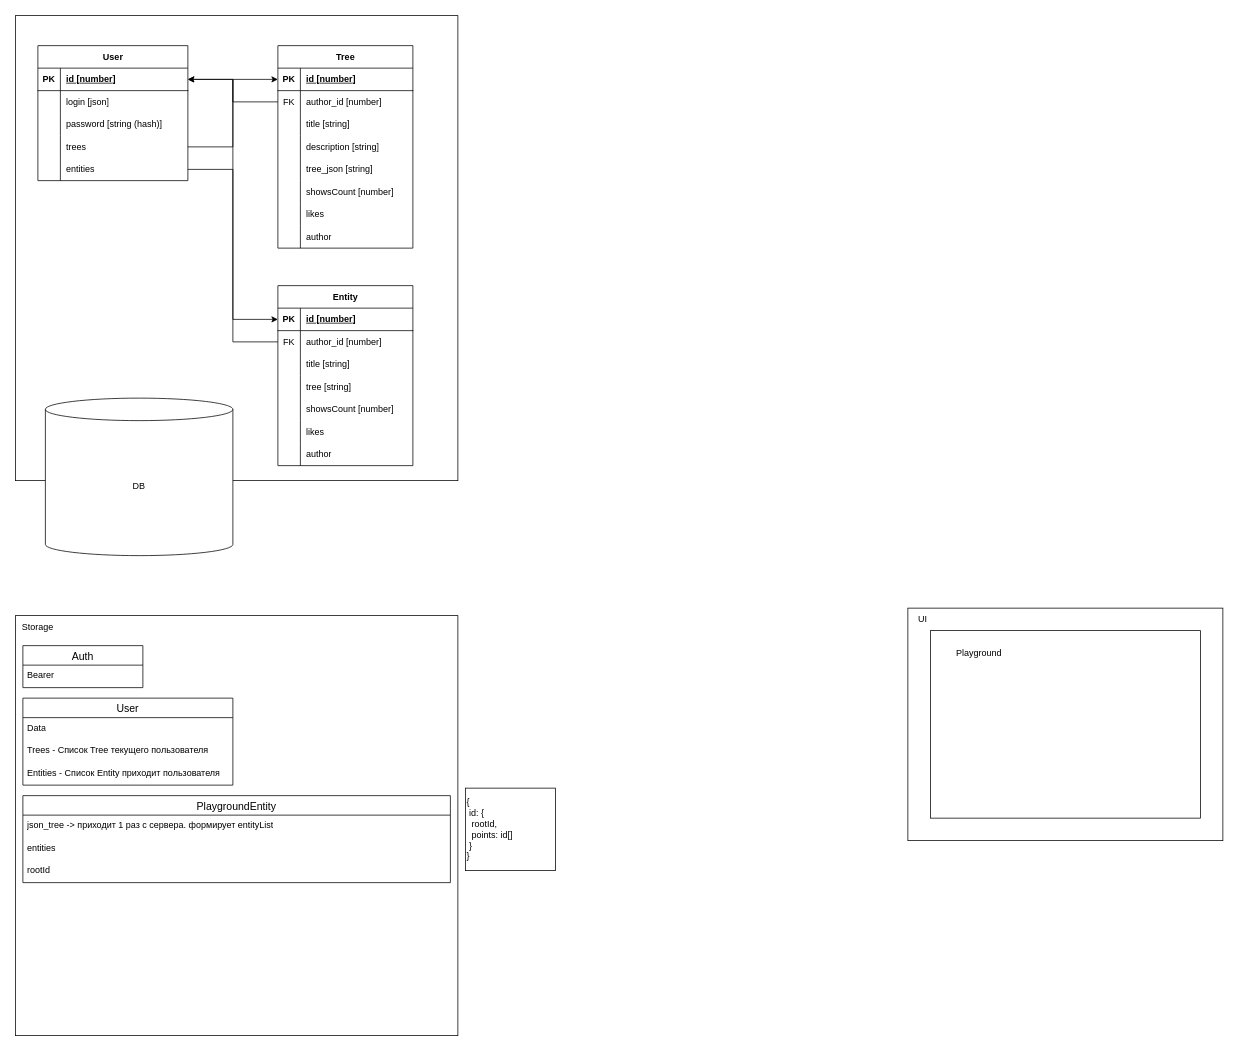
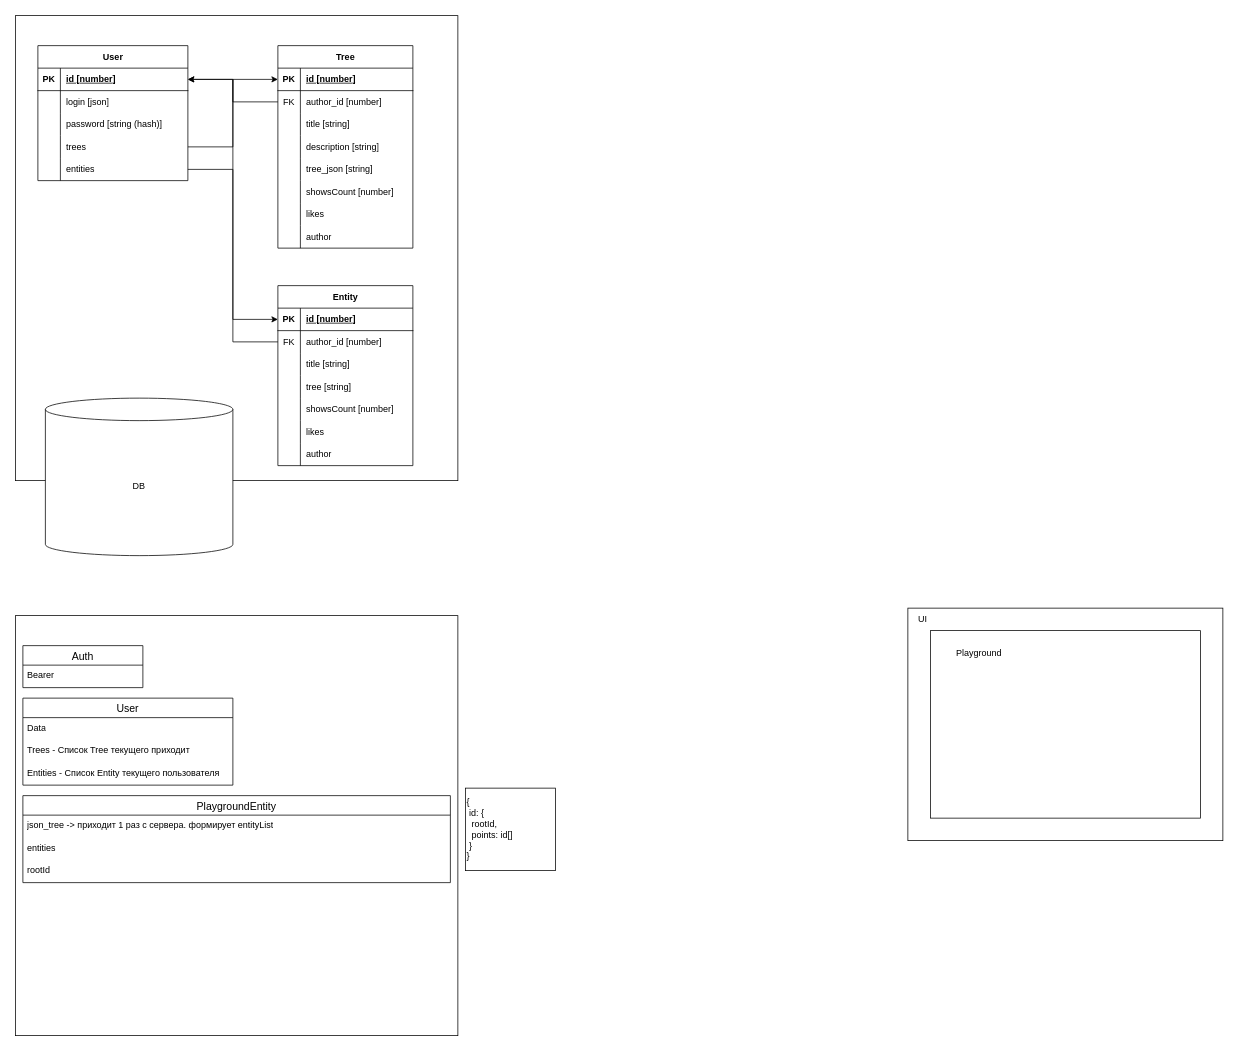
node "Storage": removed
node "Trees - Список Tree текущего пользователя": label "Trees - Список Tree текущего пользователя" -> "Trees - Список Tree текущего приходит"
node "Entities - Список Entity приходит пользователя": label "Entities - Список Entity приходит пользователя" -> "Entities - Список Entity текущего пользователя"
